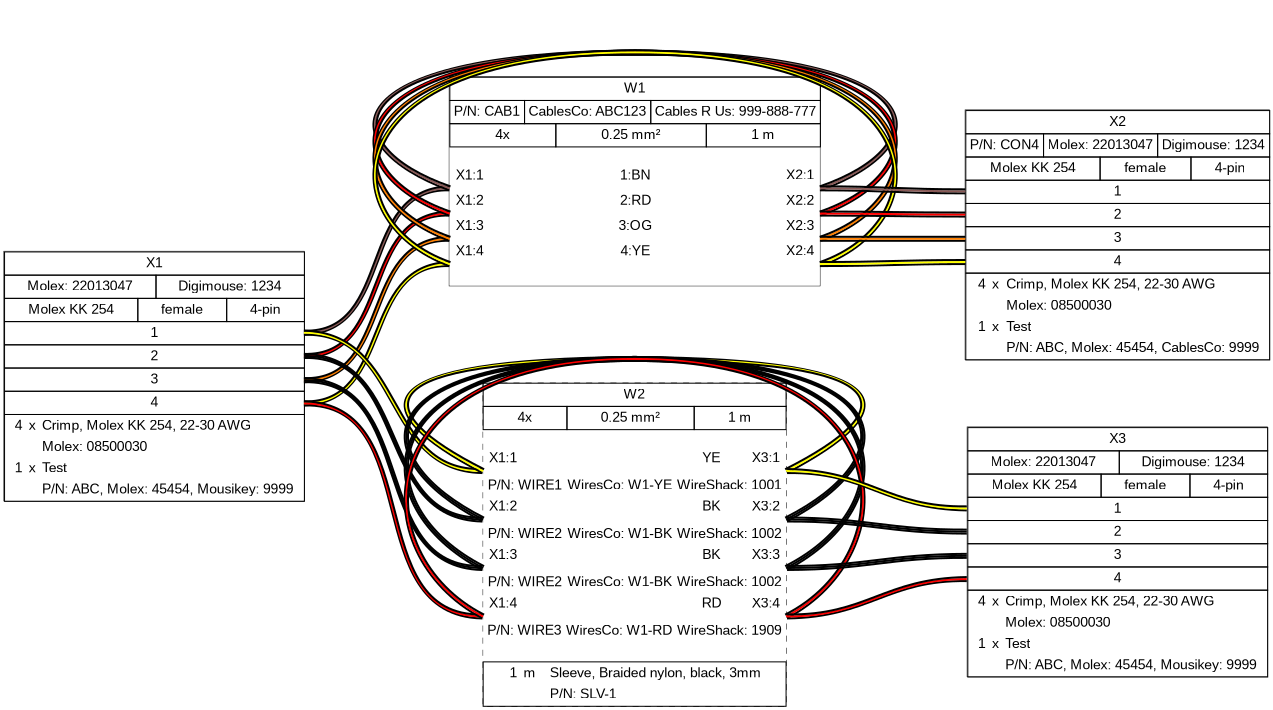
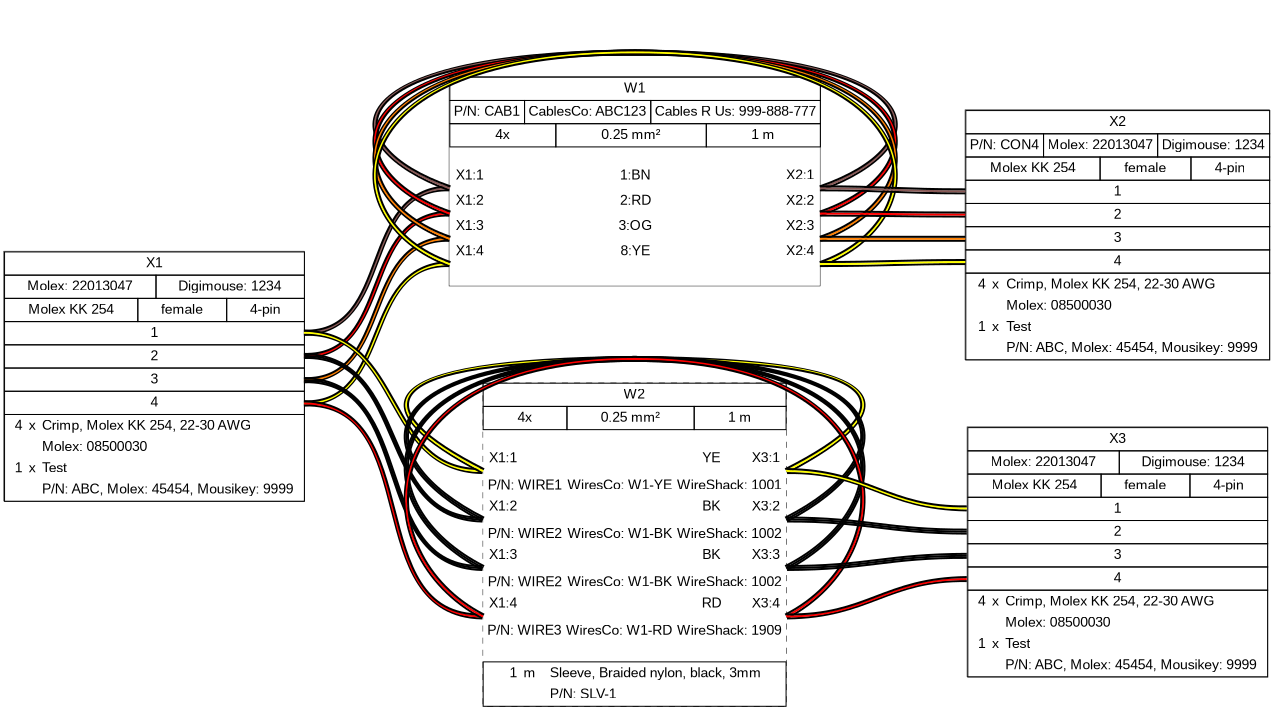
node "W1": text "4:YE" -> "8:YE"
node "X2": text "P/N: ABC, Molex: 45454, CablesCo: 9999" -> "P/N: ABC, Molex: 45454, Mousikey: 9999"
